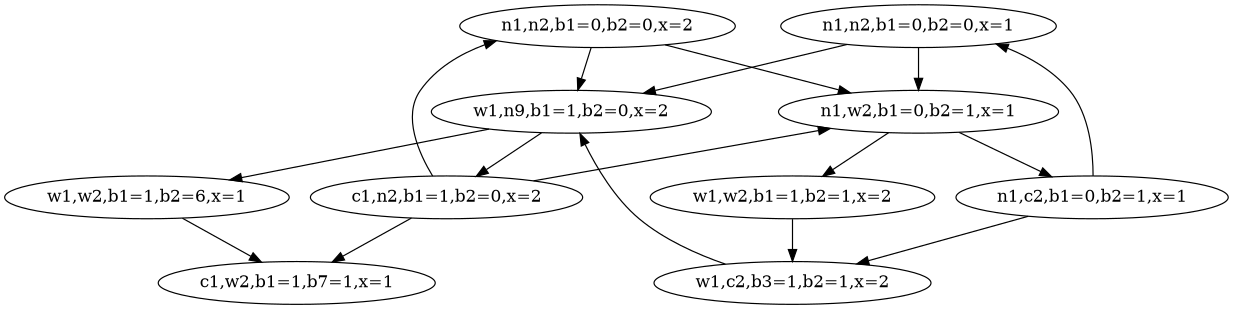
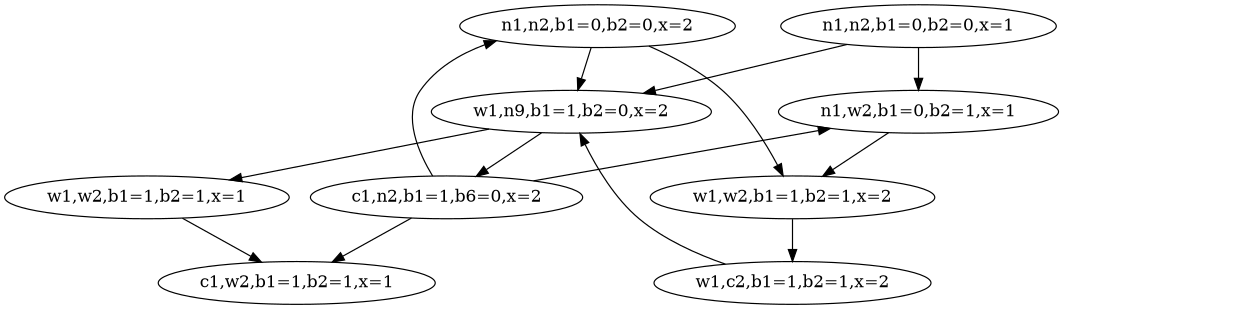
edge "n1,n2,b1=0,b2=0,x=2" -> "n1,w2,b1=0,b2=1,x=1": now "n1,n2,b1=0,b2=0,x=2" -> "w1,w2,b1=1,b2=1,x=2"
node "w1,w2,b1=1,b2=6,x=1": label "w1,w2,b1=1,b2=6,x=1" -> "w1,w2,b1=1,b2=1,x=1"
node "c1,n2,b1=1,b2=0,x=2": label "c1,n2,b1=1,b2=0,x=2" -> "c1,n2,b1=1,b6=0,x=2"
node "n1,c2,b1=0,b2=1,x=1": removed
node "c1,w2,b1=1,b7=1,x=1": label "c1,w2,b1=1,b7=1,x=1" -> "c1,w2,b1=1,b2=1,x=1"
node "w1,c2,b3=1,b2=1,x=2": label "w1,c2,b3=1,b2=1,x=2" -> "w1,c2,b1=1,b2=1,x=2"
